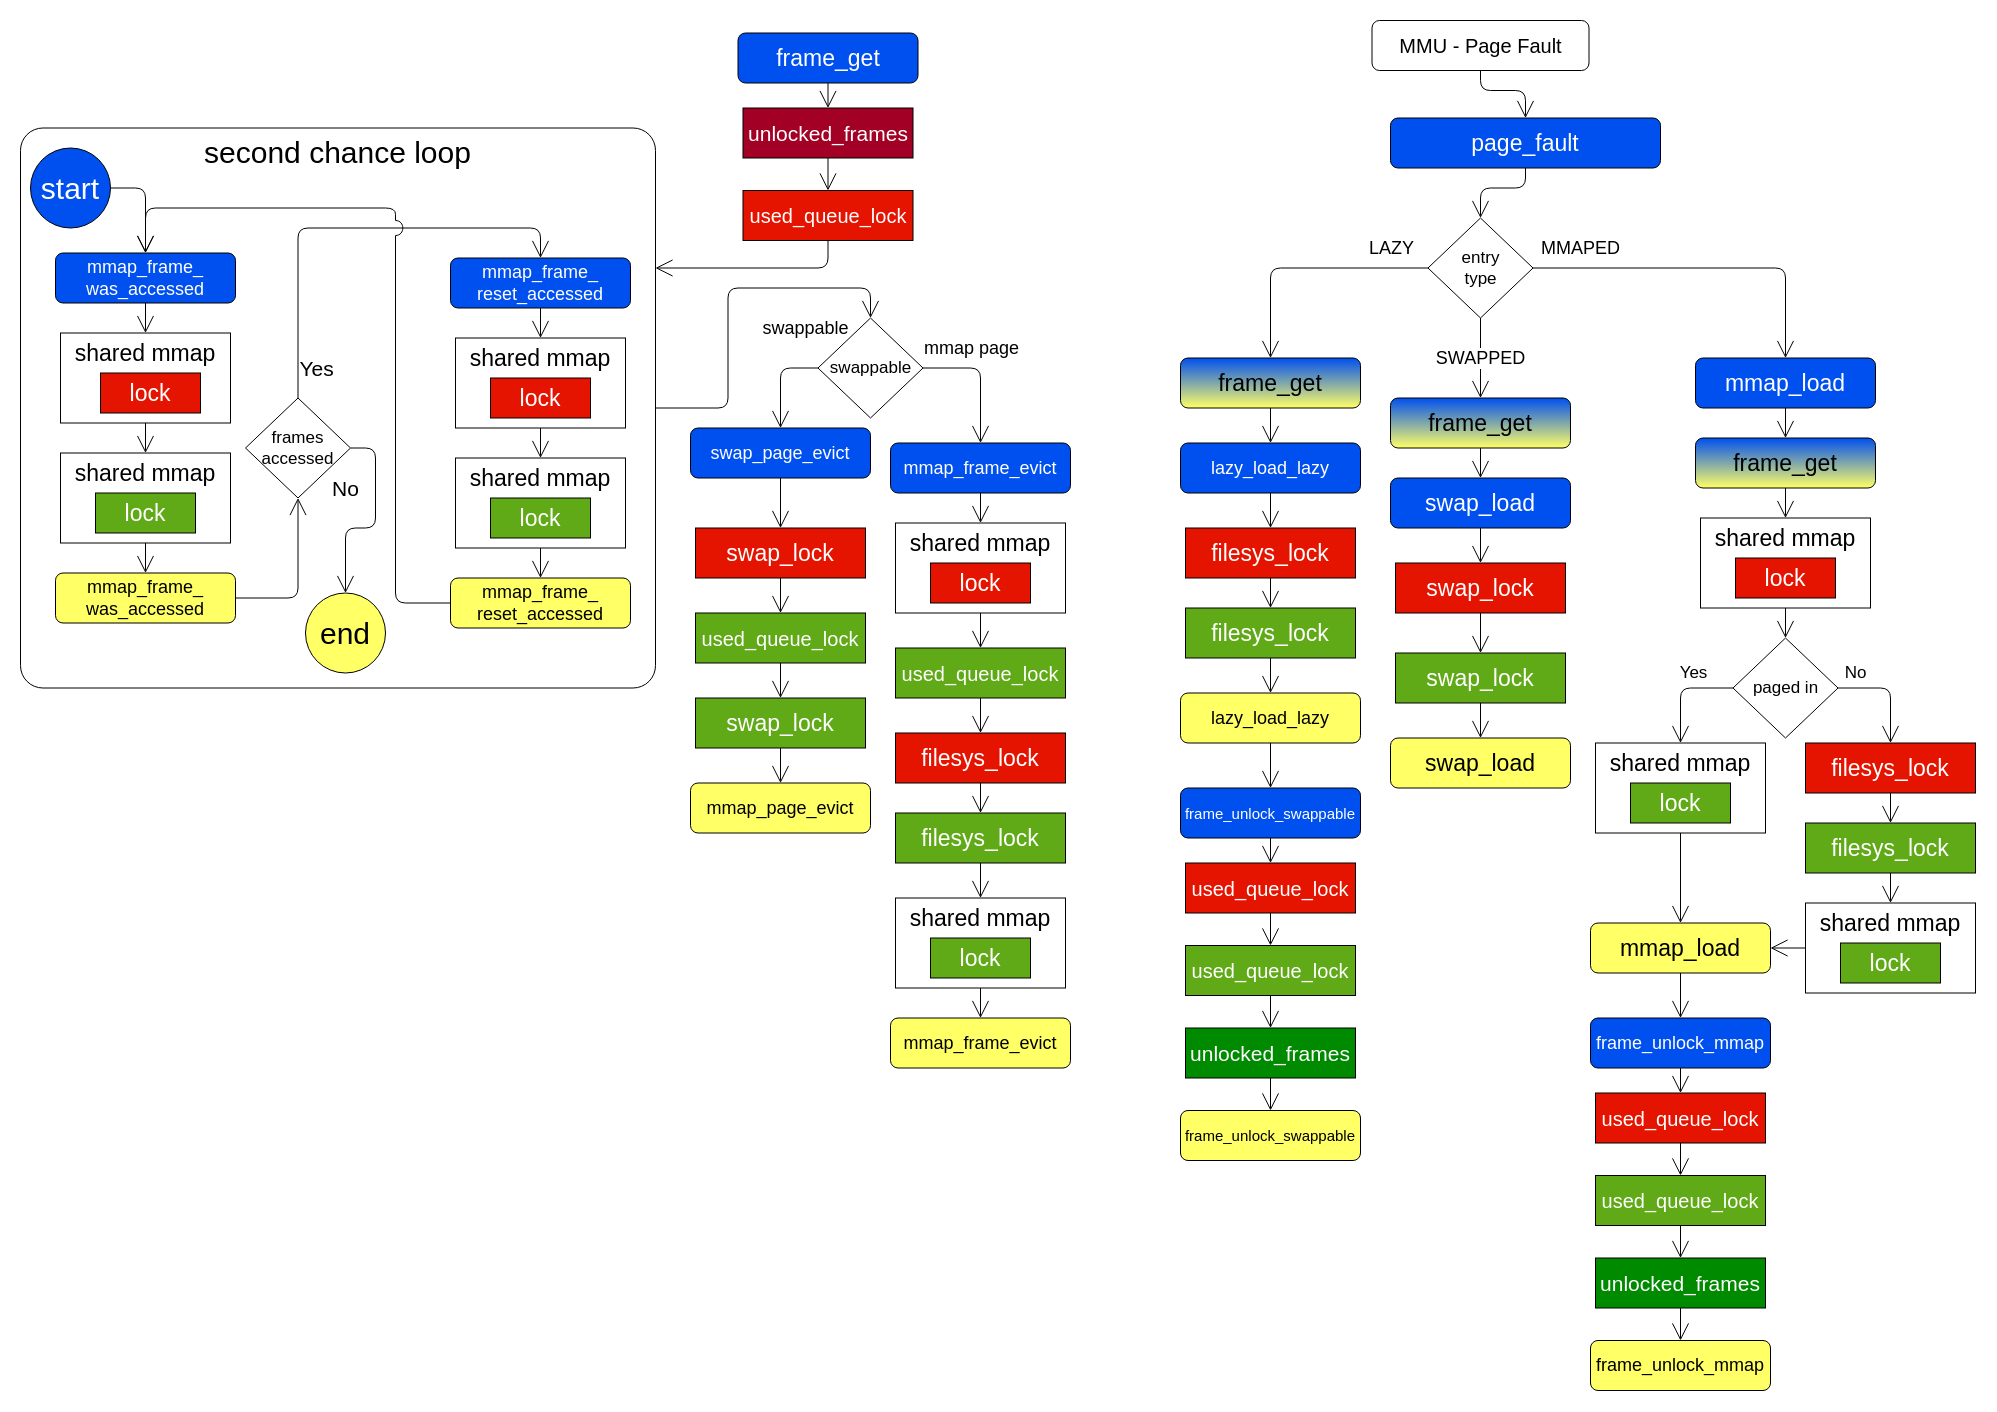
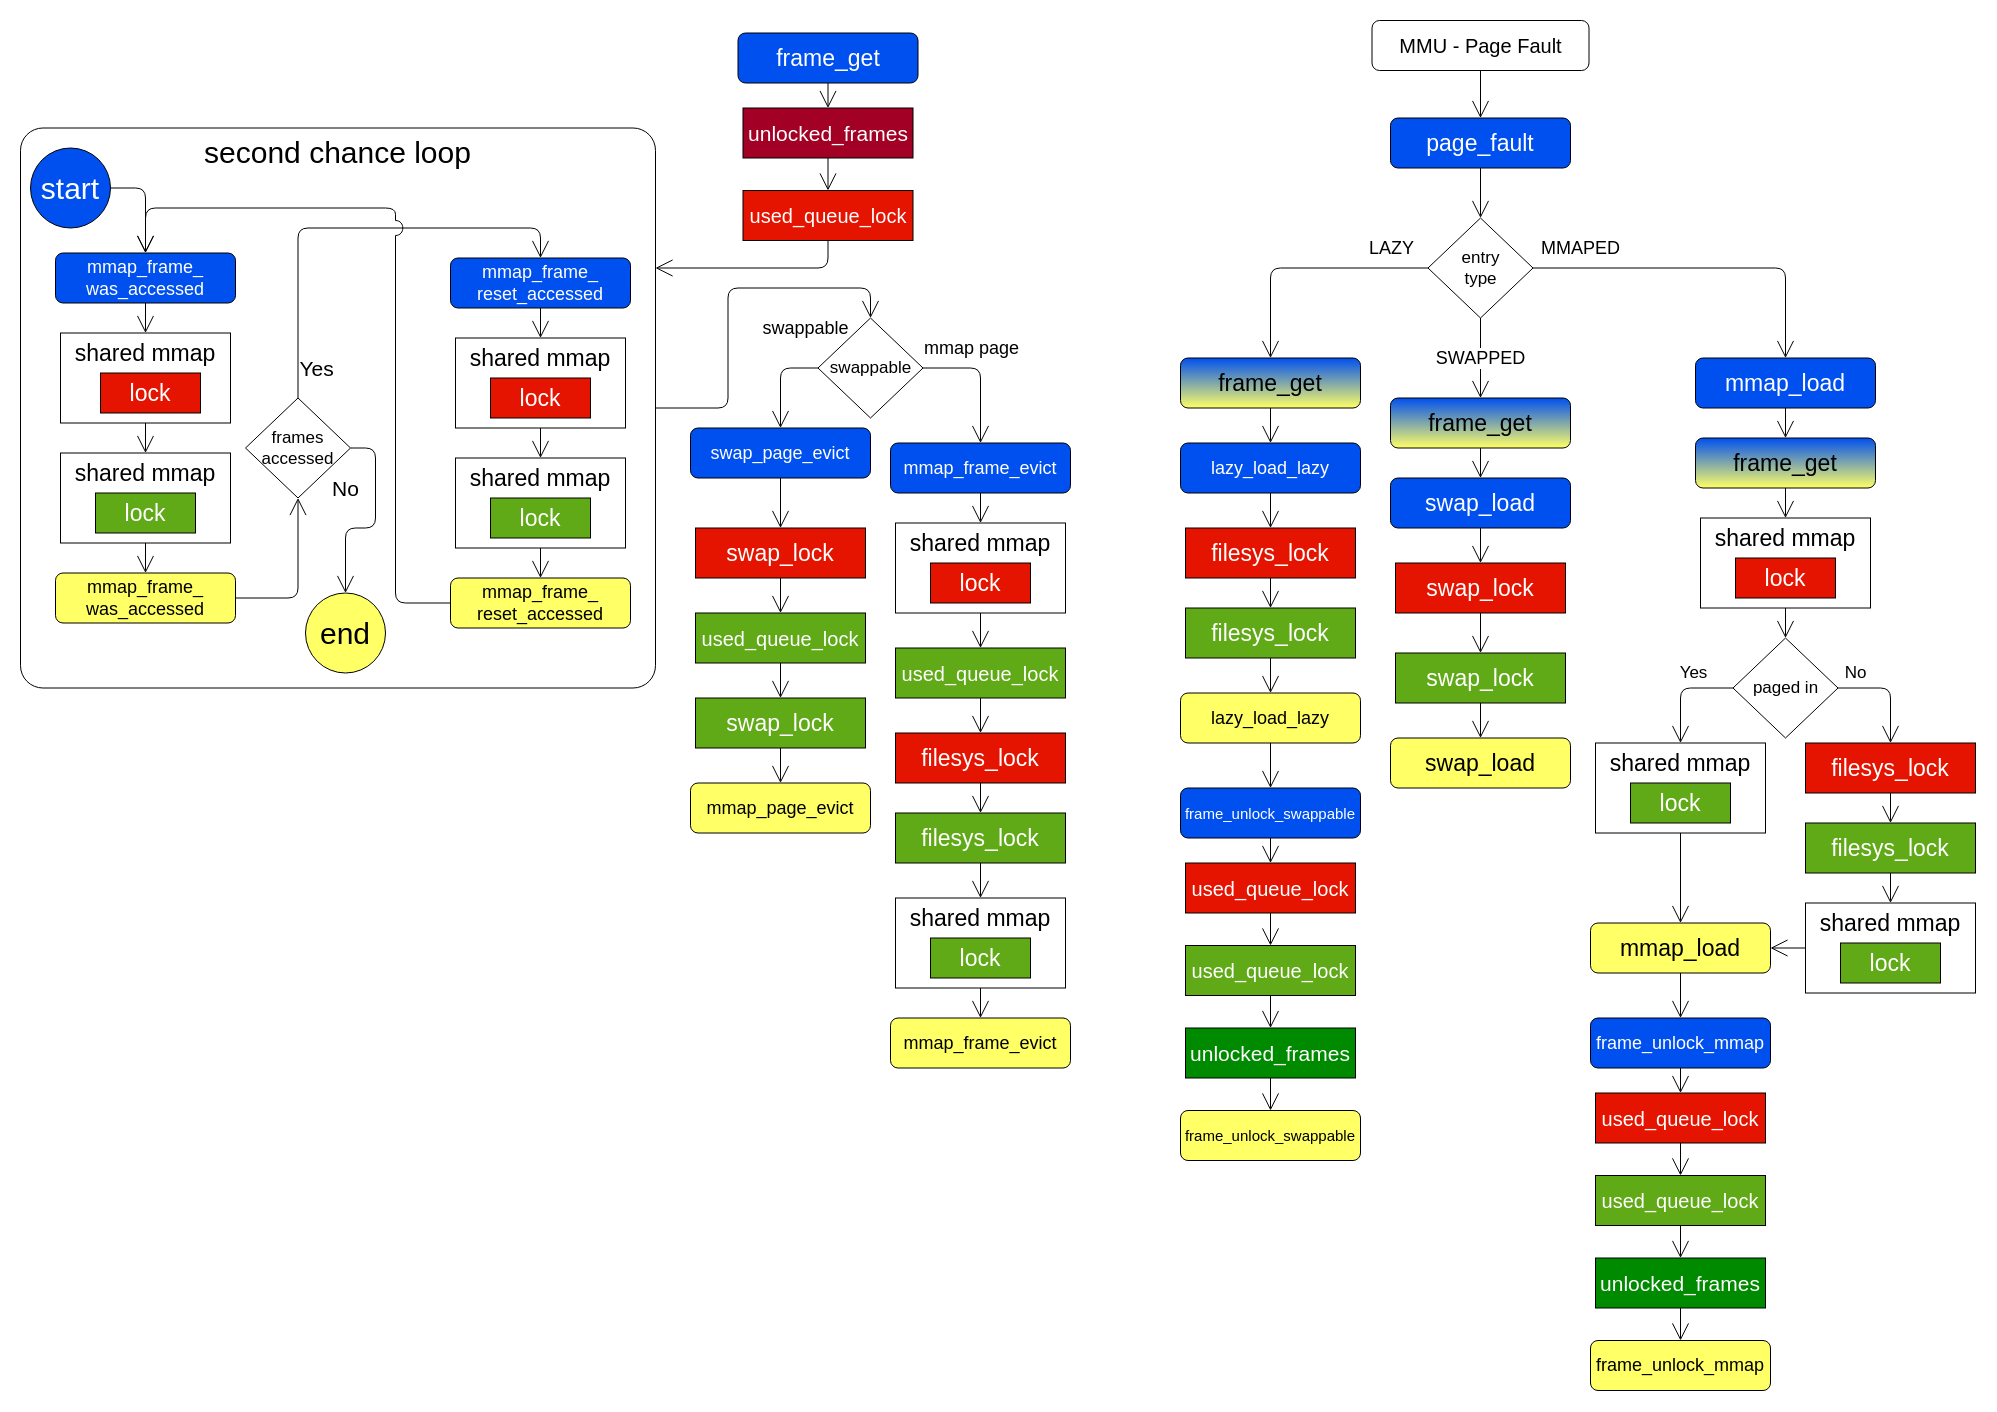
node "page_fault": size 270x50 -> 180x50
